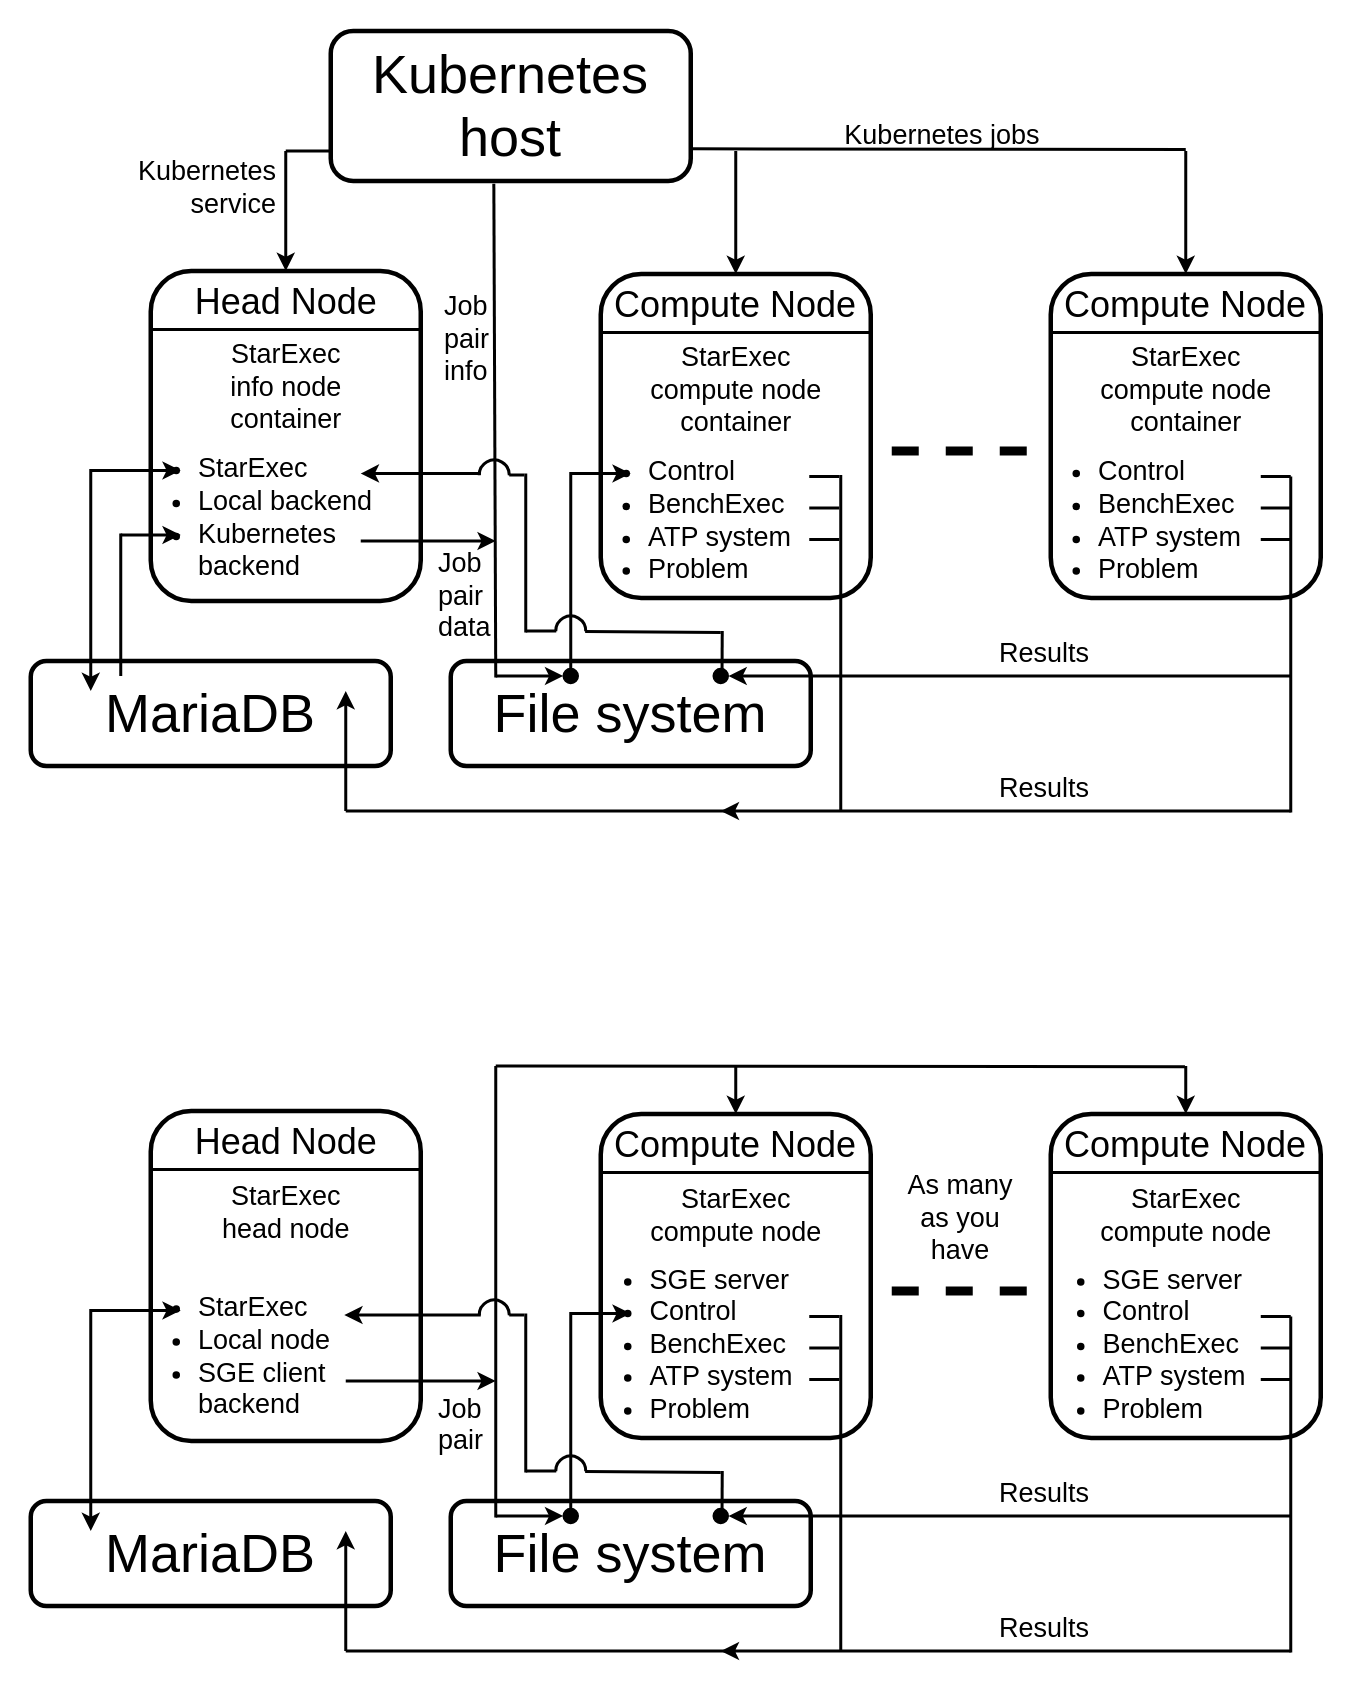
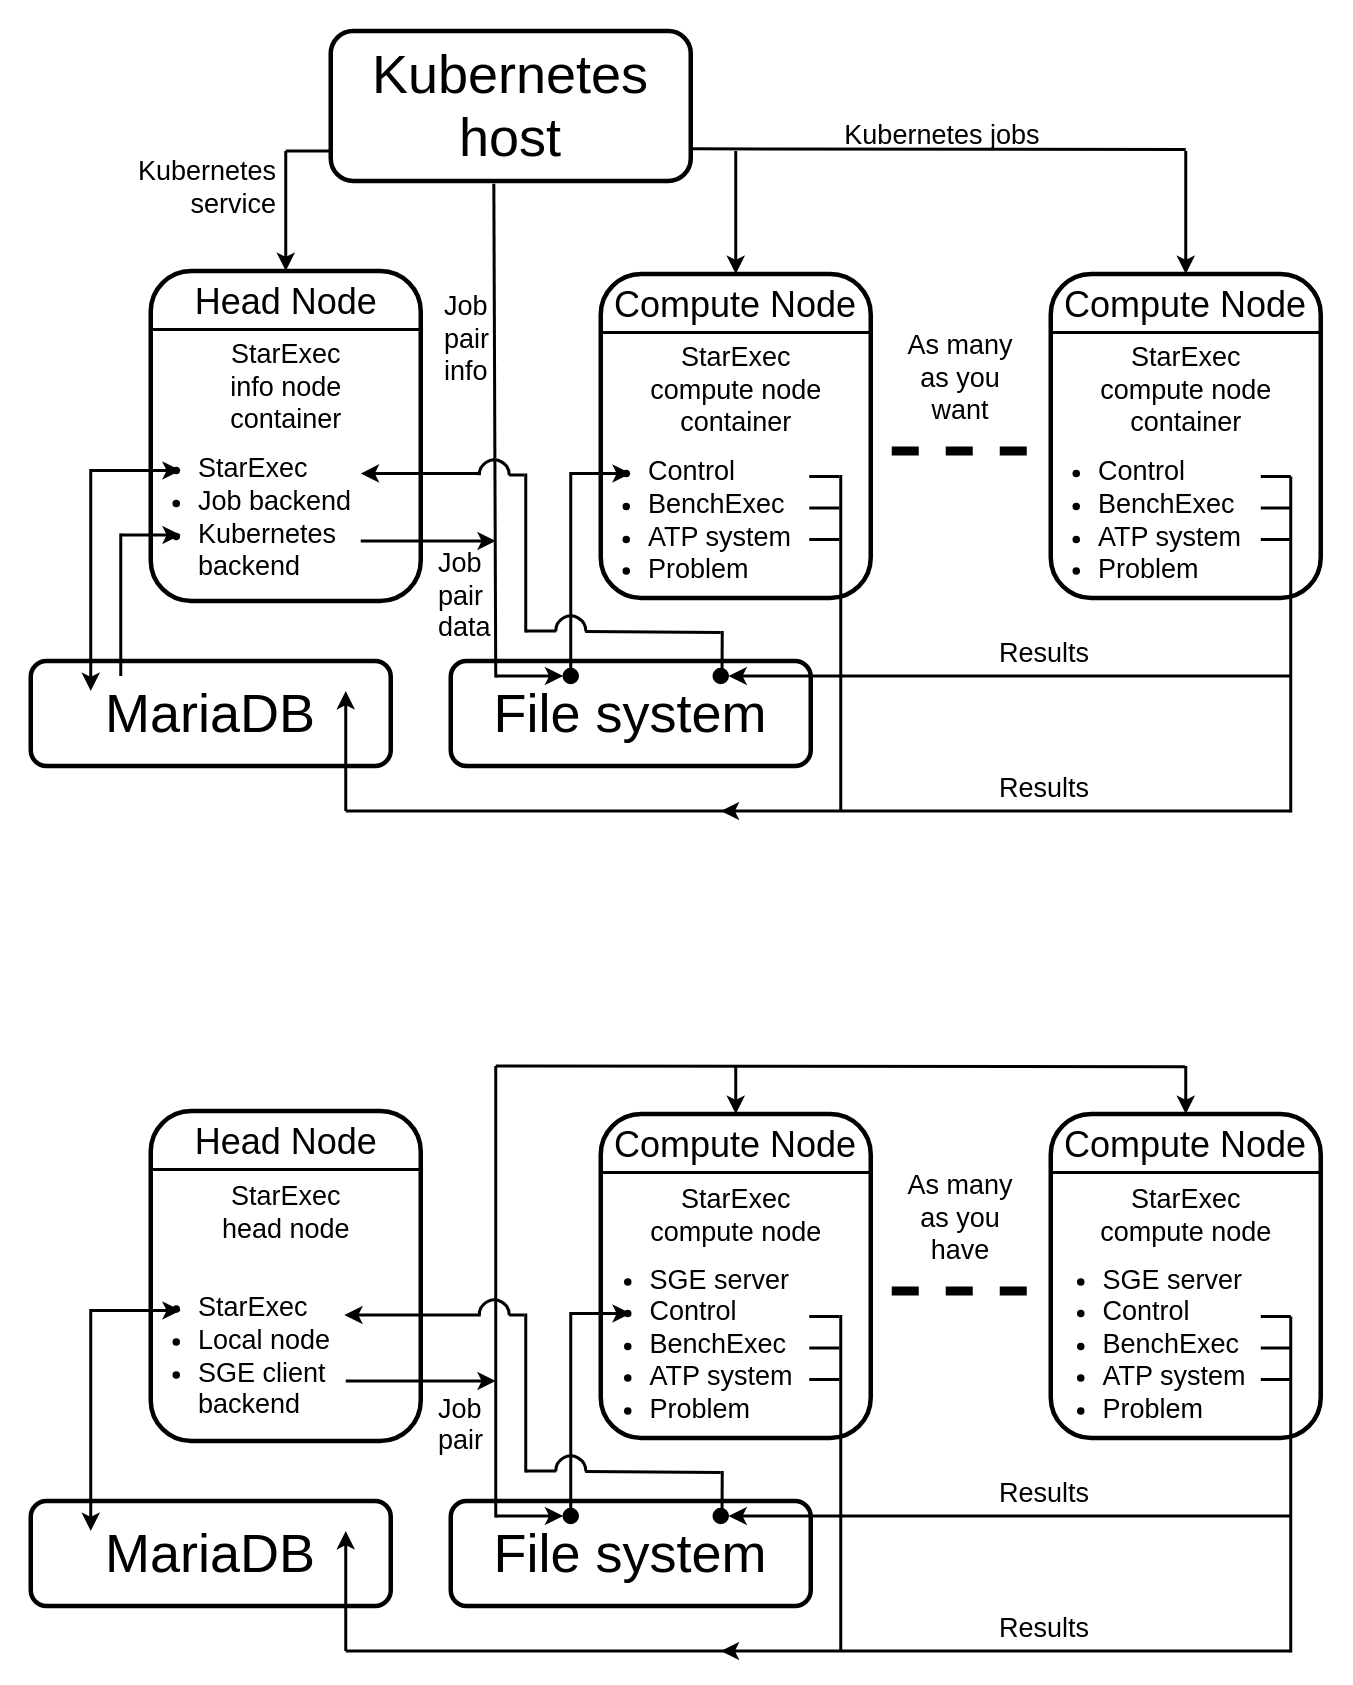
node "As many as you want": added
node "StarExec Local backend Kubernetes backend": label "StarExec Local backend Kubernetes backend" -> "StarExec Job backend Kubernetes backend"
